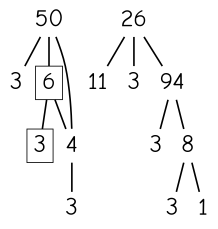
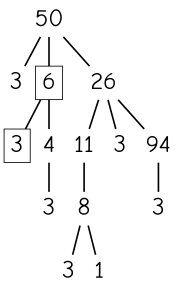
edge "50" -- "4": now "50" -- "26"
edge "94" -- "8": now "11" -- "8"
